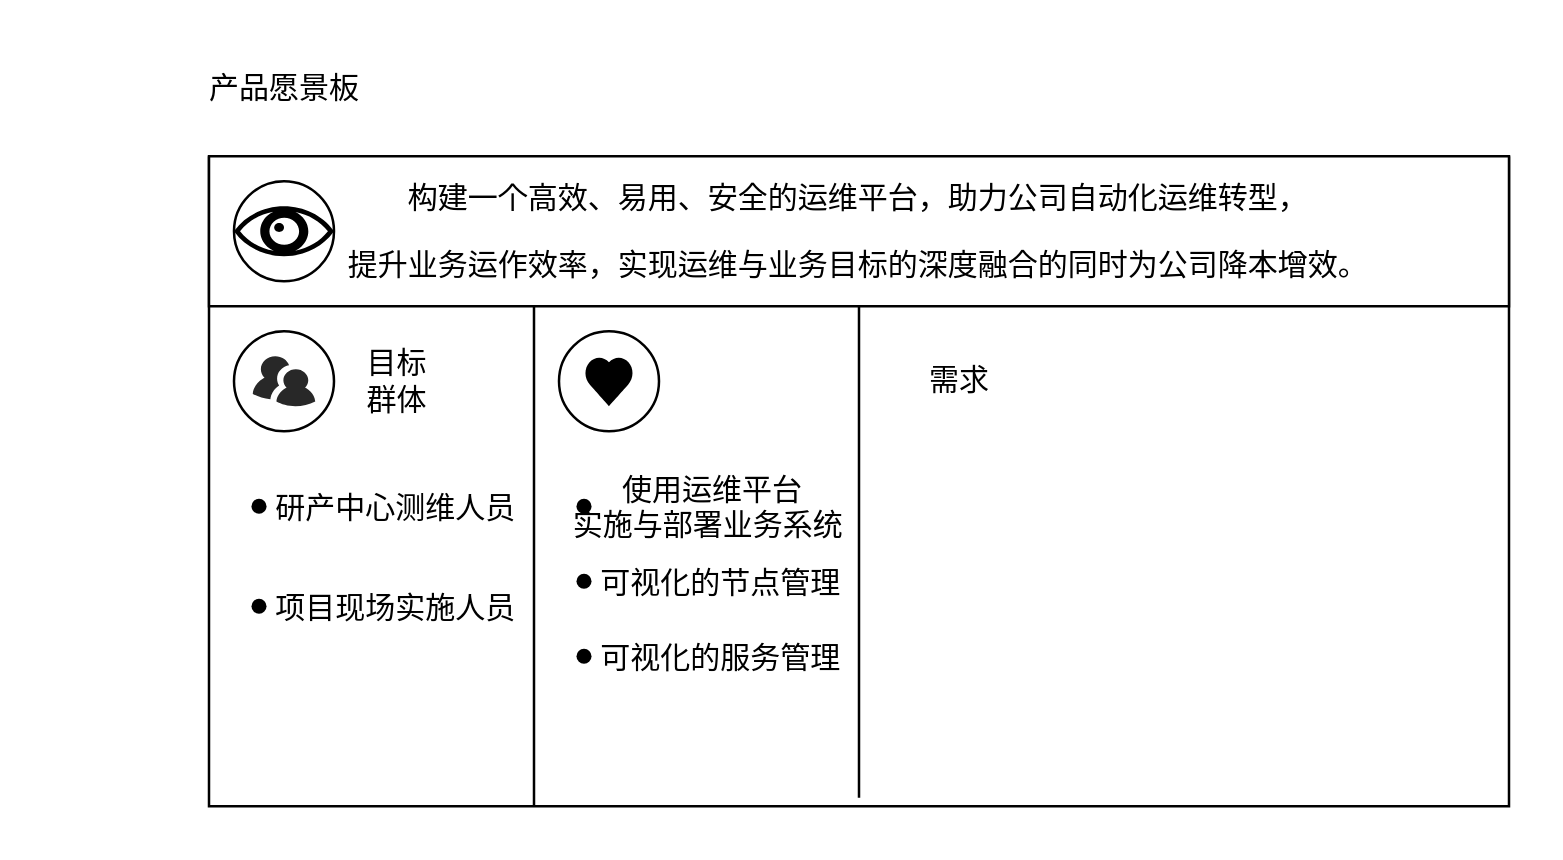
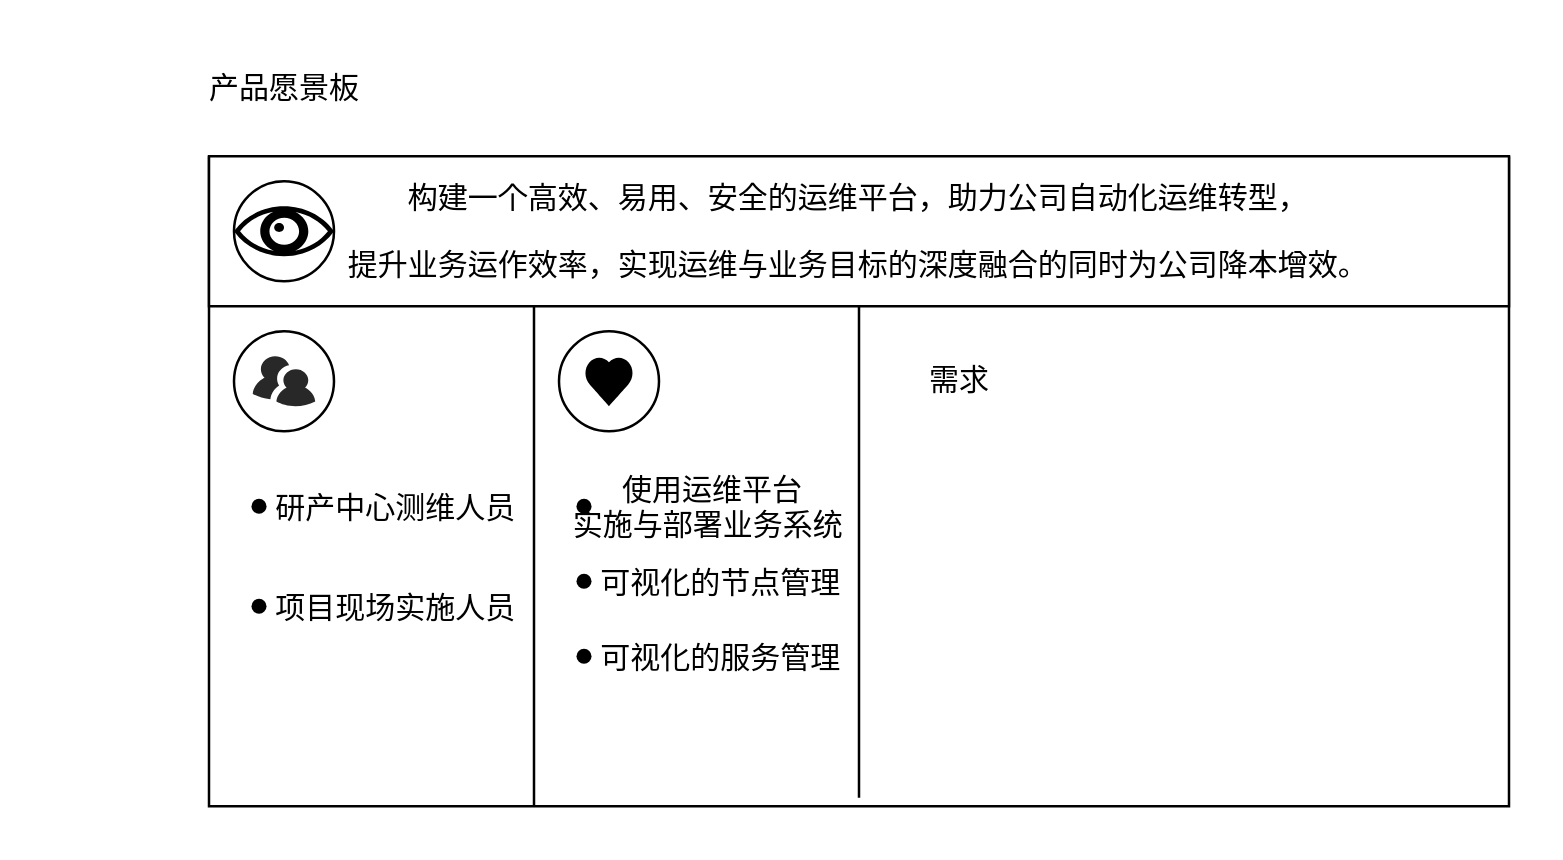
node "目标 群体": removed
